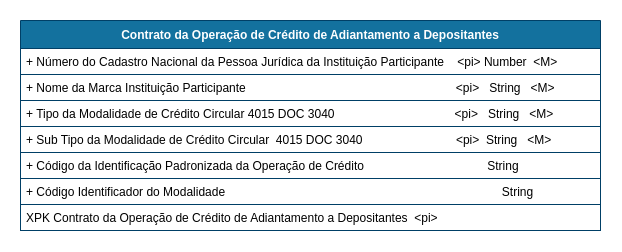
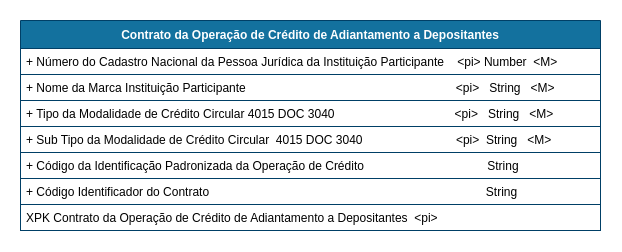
node "+ Código Identificador do Modalidade String": label "+ Código Identificador do Modalidade String" -> "+ Código Identificador do Contrato String"
